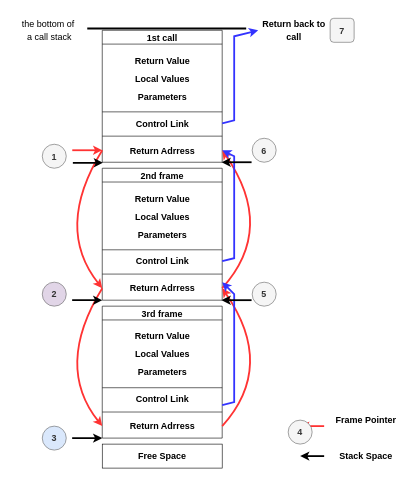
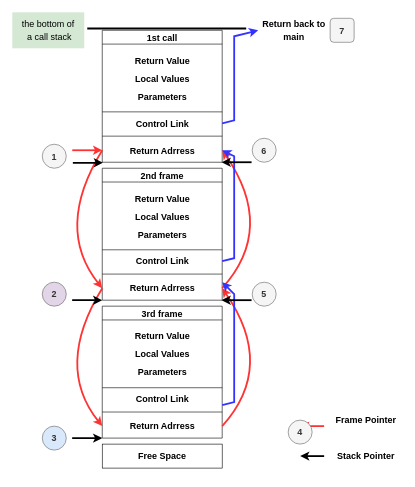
node "the bottom of a call stack": fillcolor #ffffff -> #d5e8d4
node "Return back to call": label "Return back to call" -> "Return back to main"
node "Stack Space": label "Stack Space" -> "Stack Pointer"
